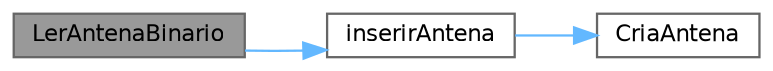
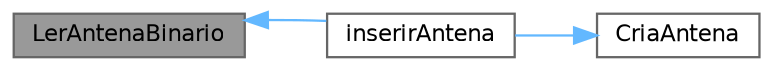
edge "LerAntenaBinario" -> "inserirAntena": reversed
